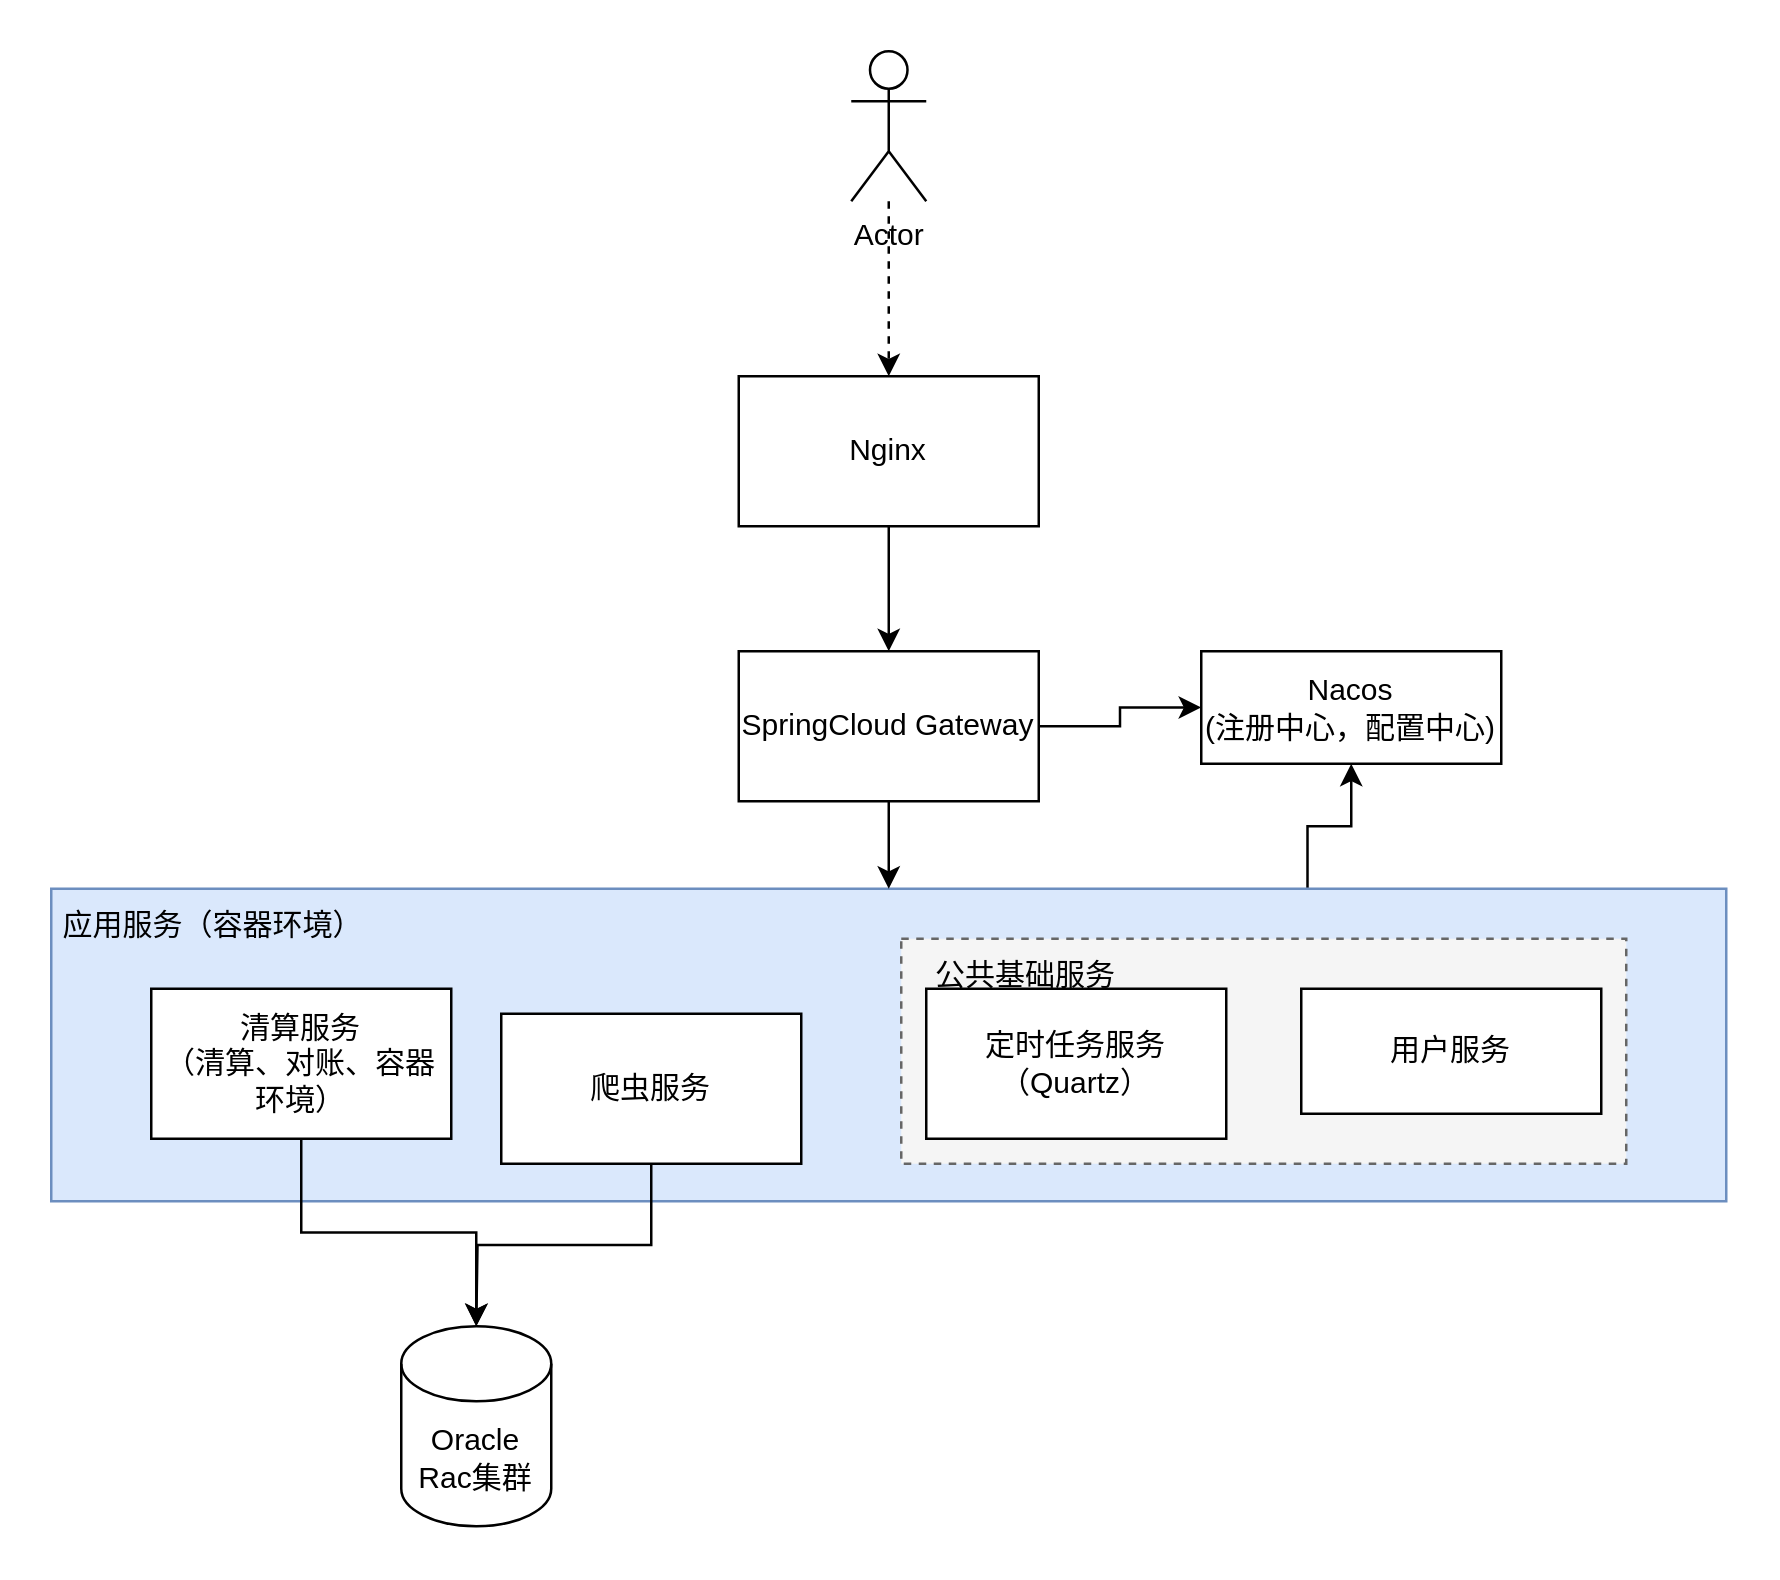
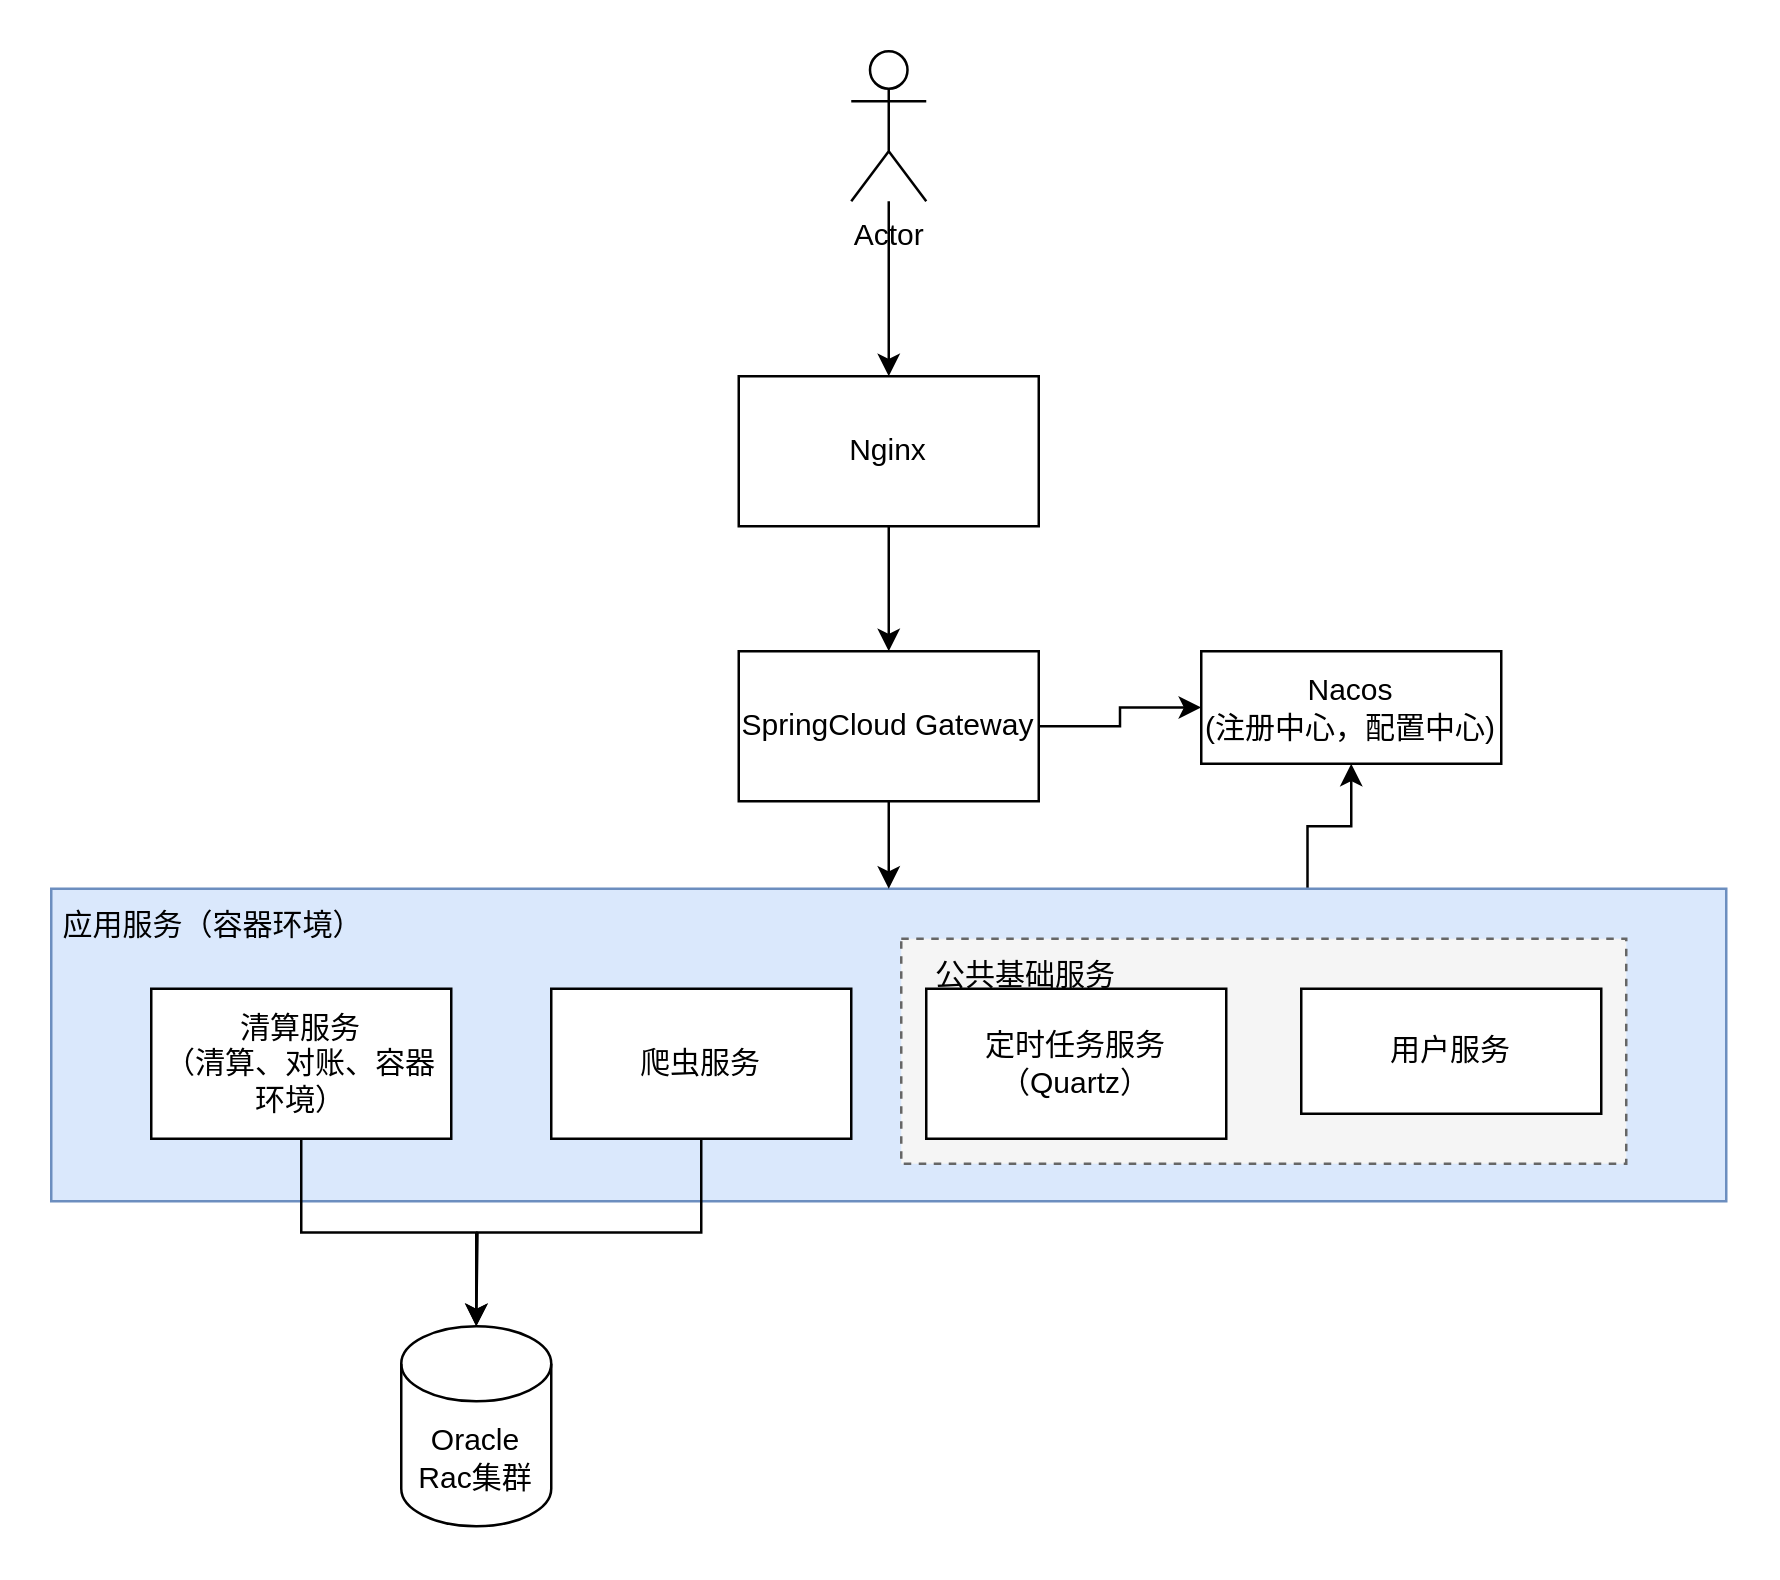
edge "Actor" -> "Nginx": style dashed -> solid
node "爬虫服务": moved (651, 1089) -> (701, 1064)
